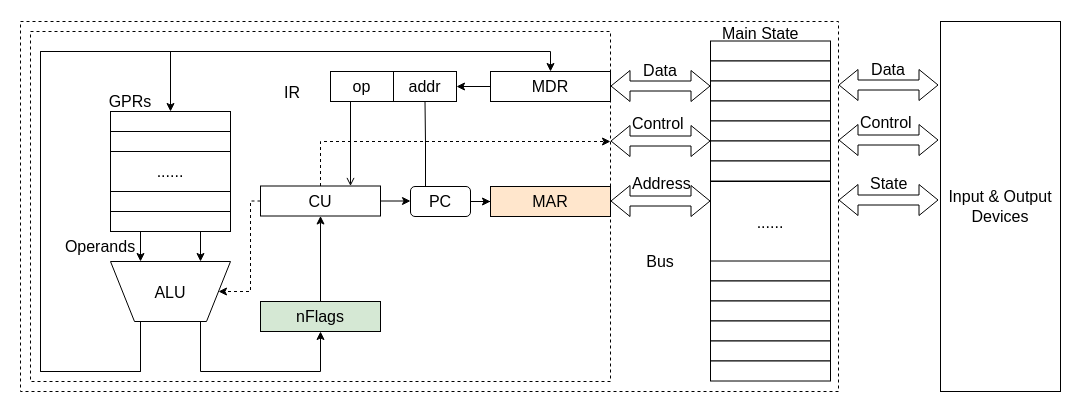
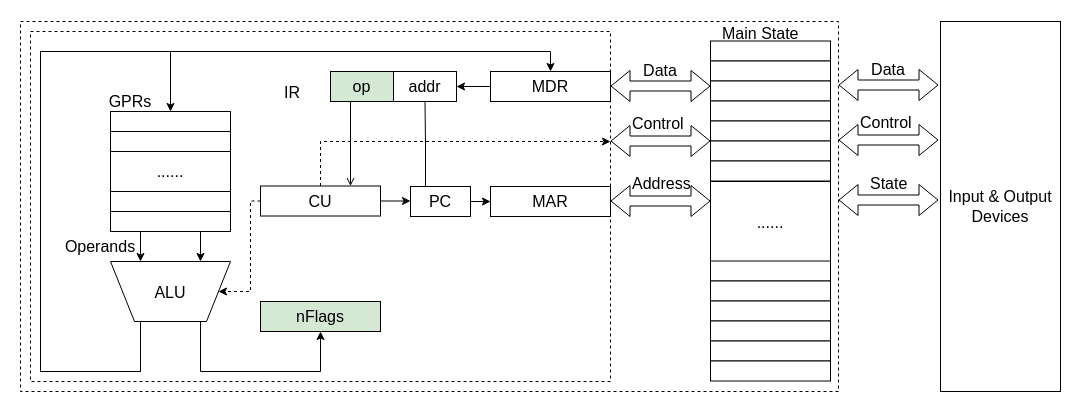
node "op": fillcolor #ffffff -> #d5e8d4
node "PC": shape rounded rectangle -> rectangle
node "MAR": fillcolor #ffe6cc -> #ffffff
edge "nFlags" -> "CU": removed
node "Bus": removed
